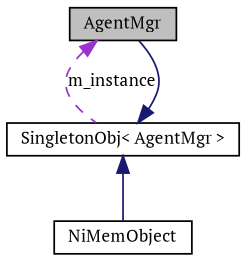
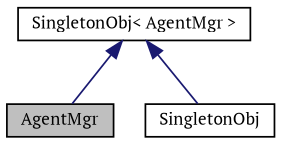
edge "SingletonObj< AgentMgr >" -> "AgentMgr": removed, label "m_instance"
node "NiMemObject": label "NiMemObject" -> "SingletonObj"
